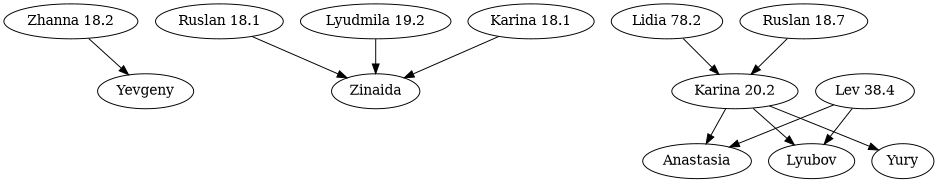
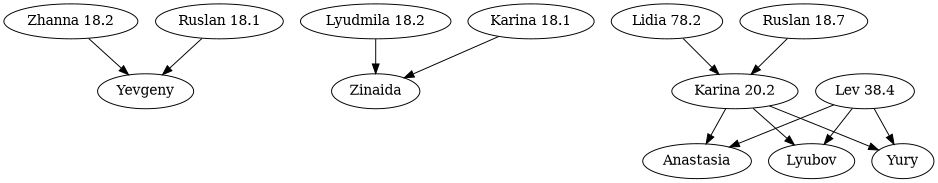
node "Lyudmila 19.2": label "Lyudmila 19.2" -> "Lyudmila 18.2"
edge "Ruslan 18.1" -> "Zinaida": now "Ruslan 18.1" -> "Yevgeny"
edge "Lev 38.4" -> "Yury": added
